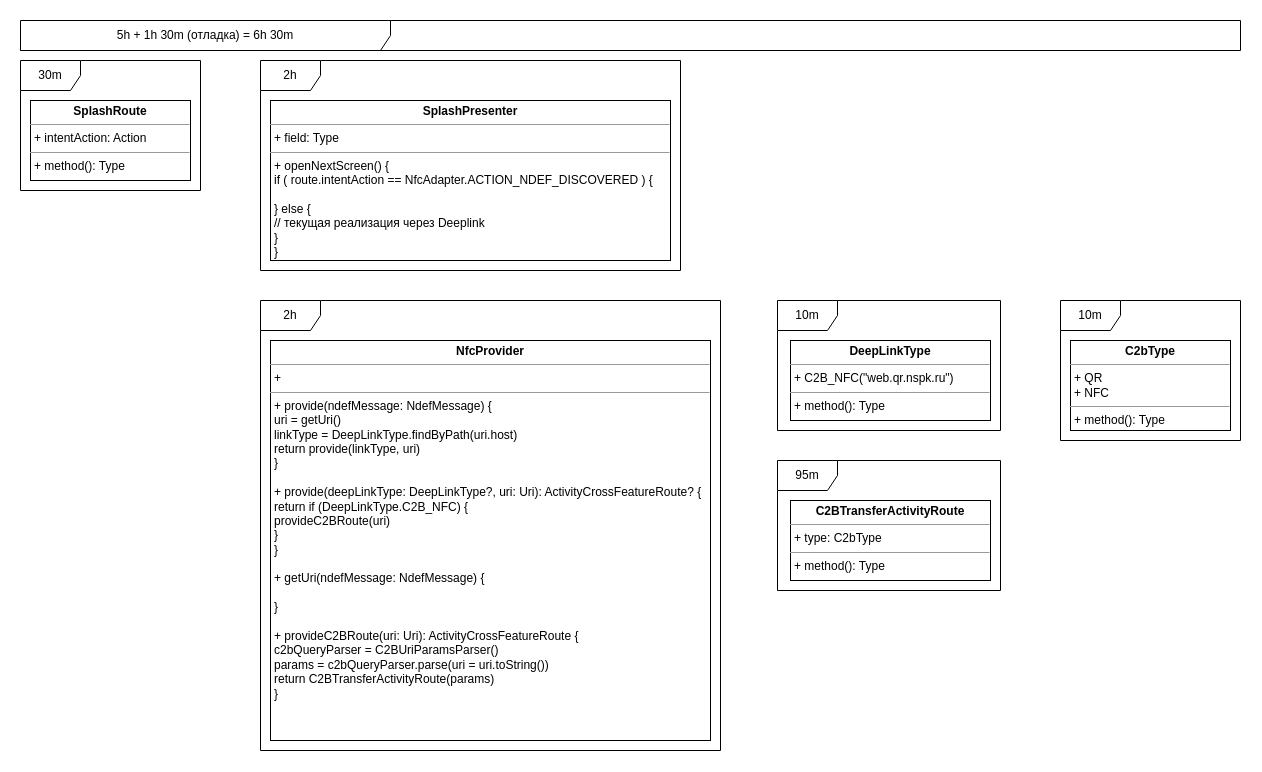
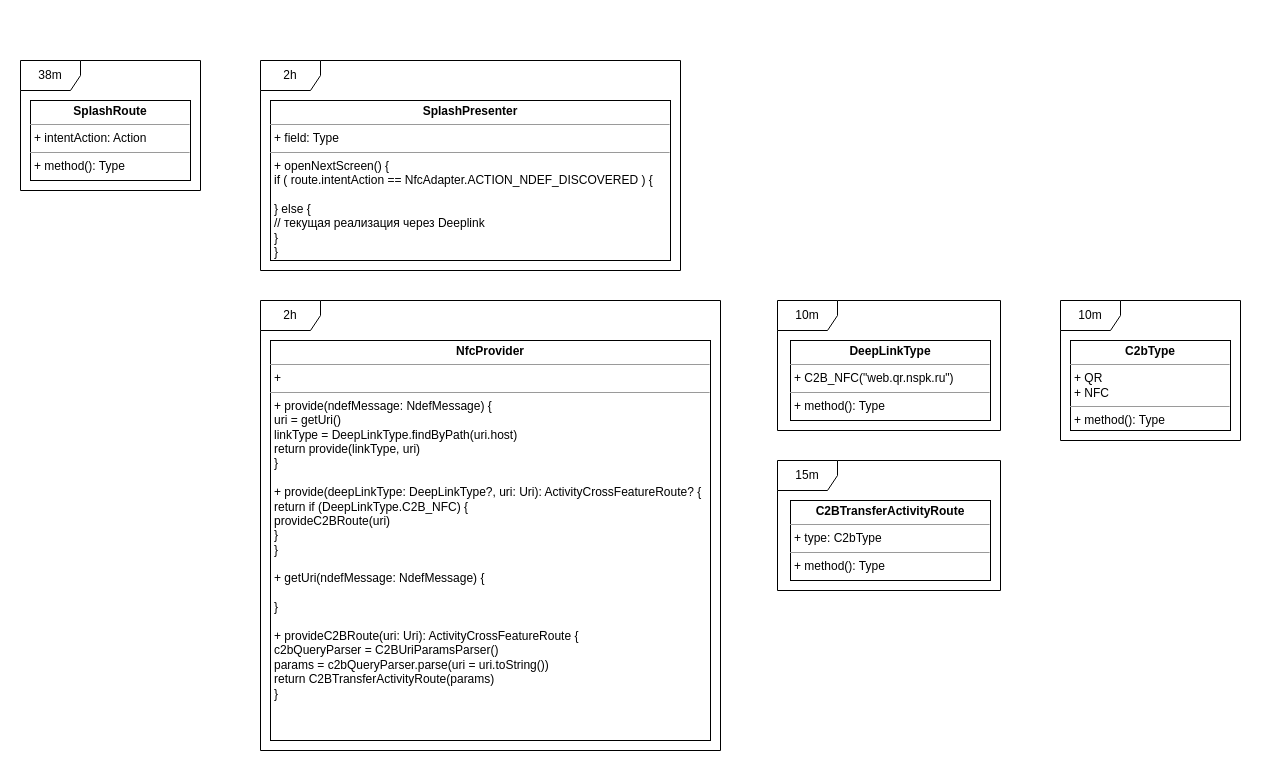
node "5h + 1h 30m (отладка) = 6h 30m": removed
node "30m": label "30m" -> "38m"
node "95m": label "95m" -> "15m"
